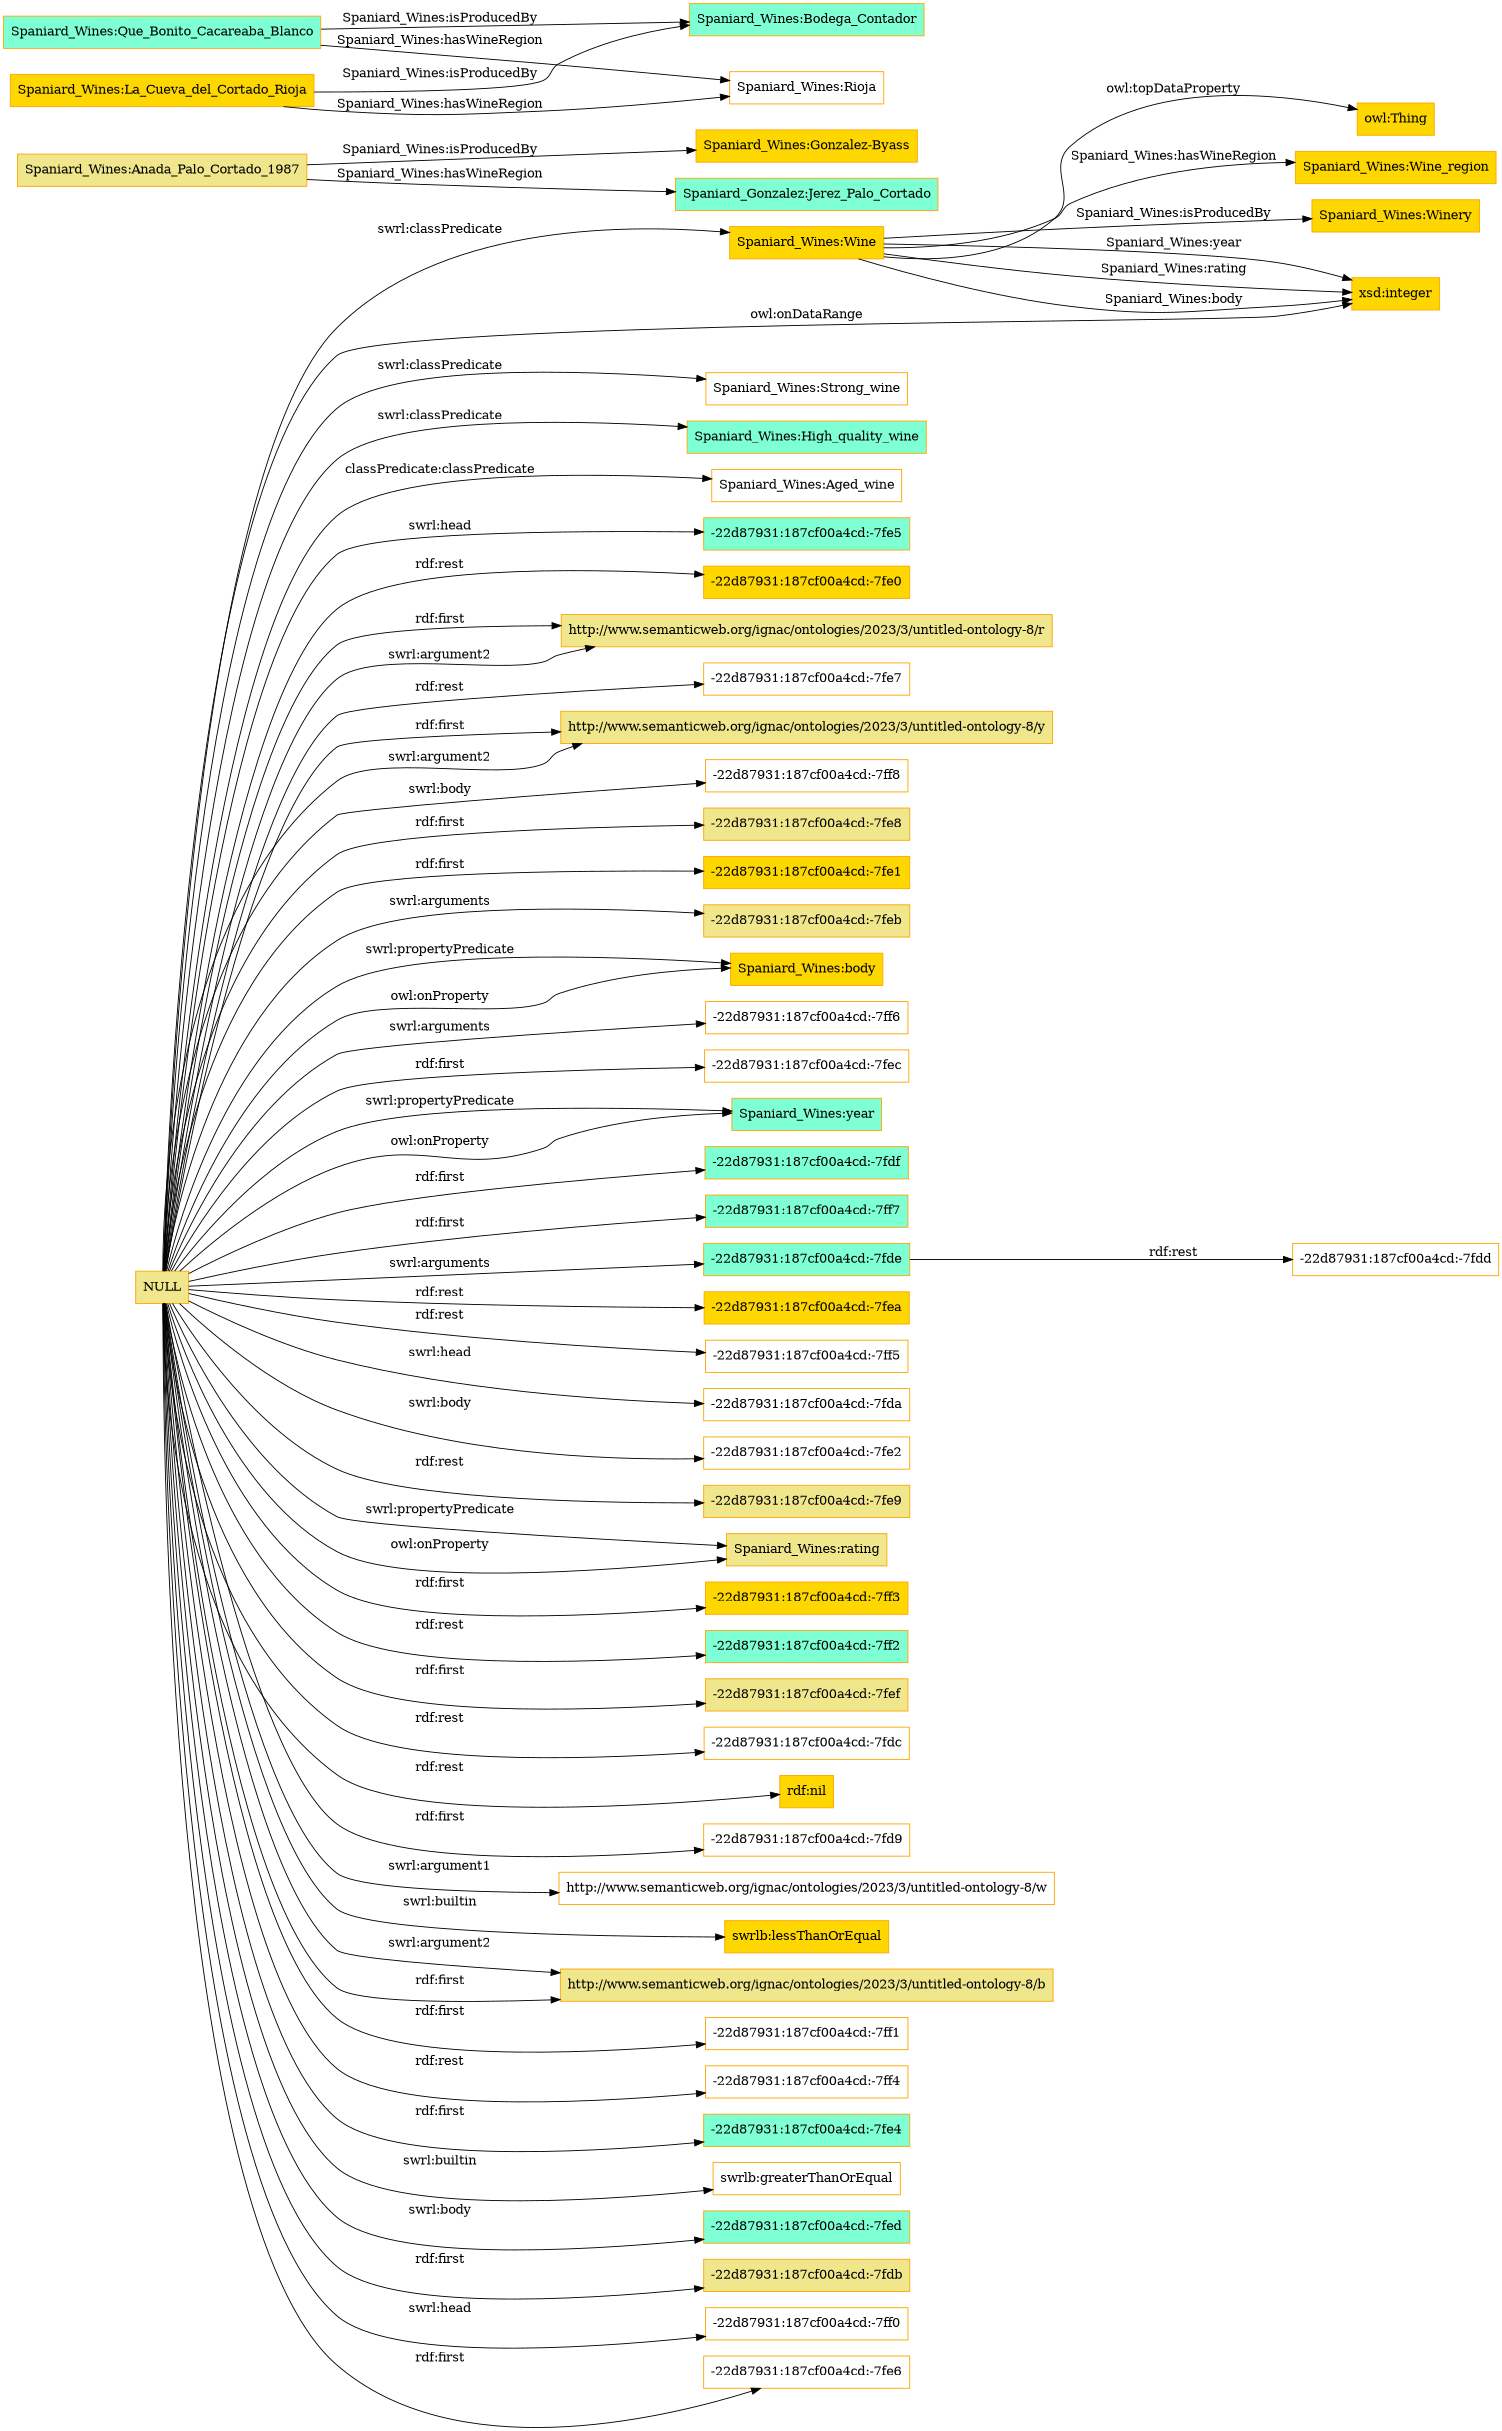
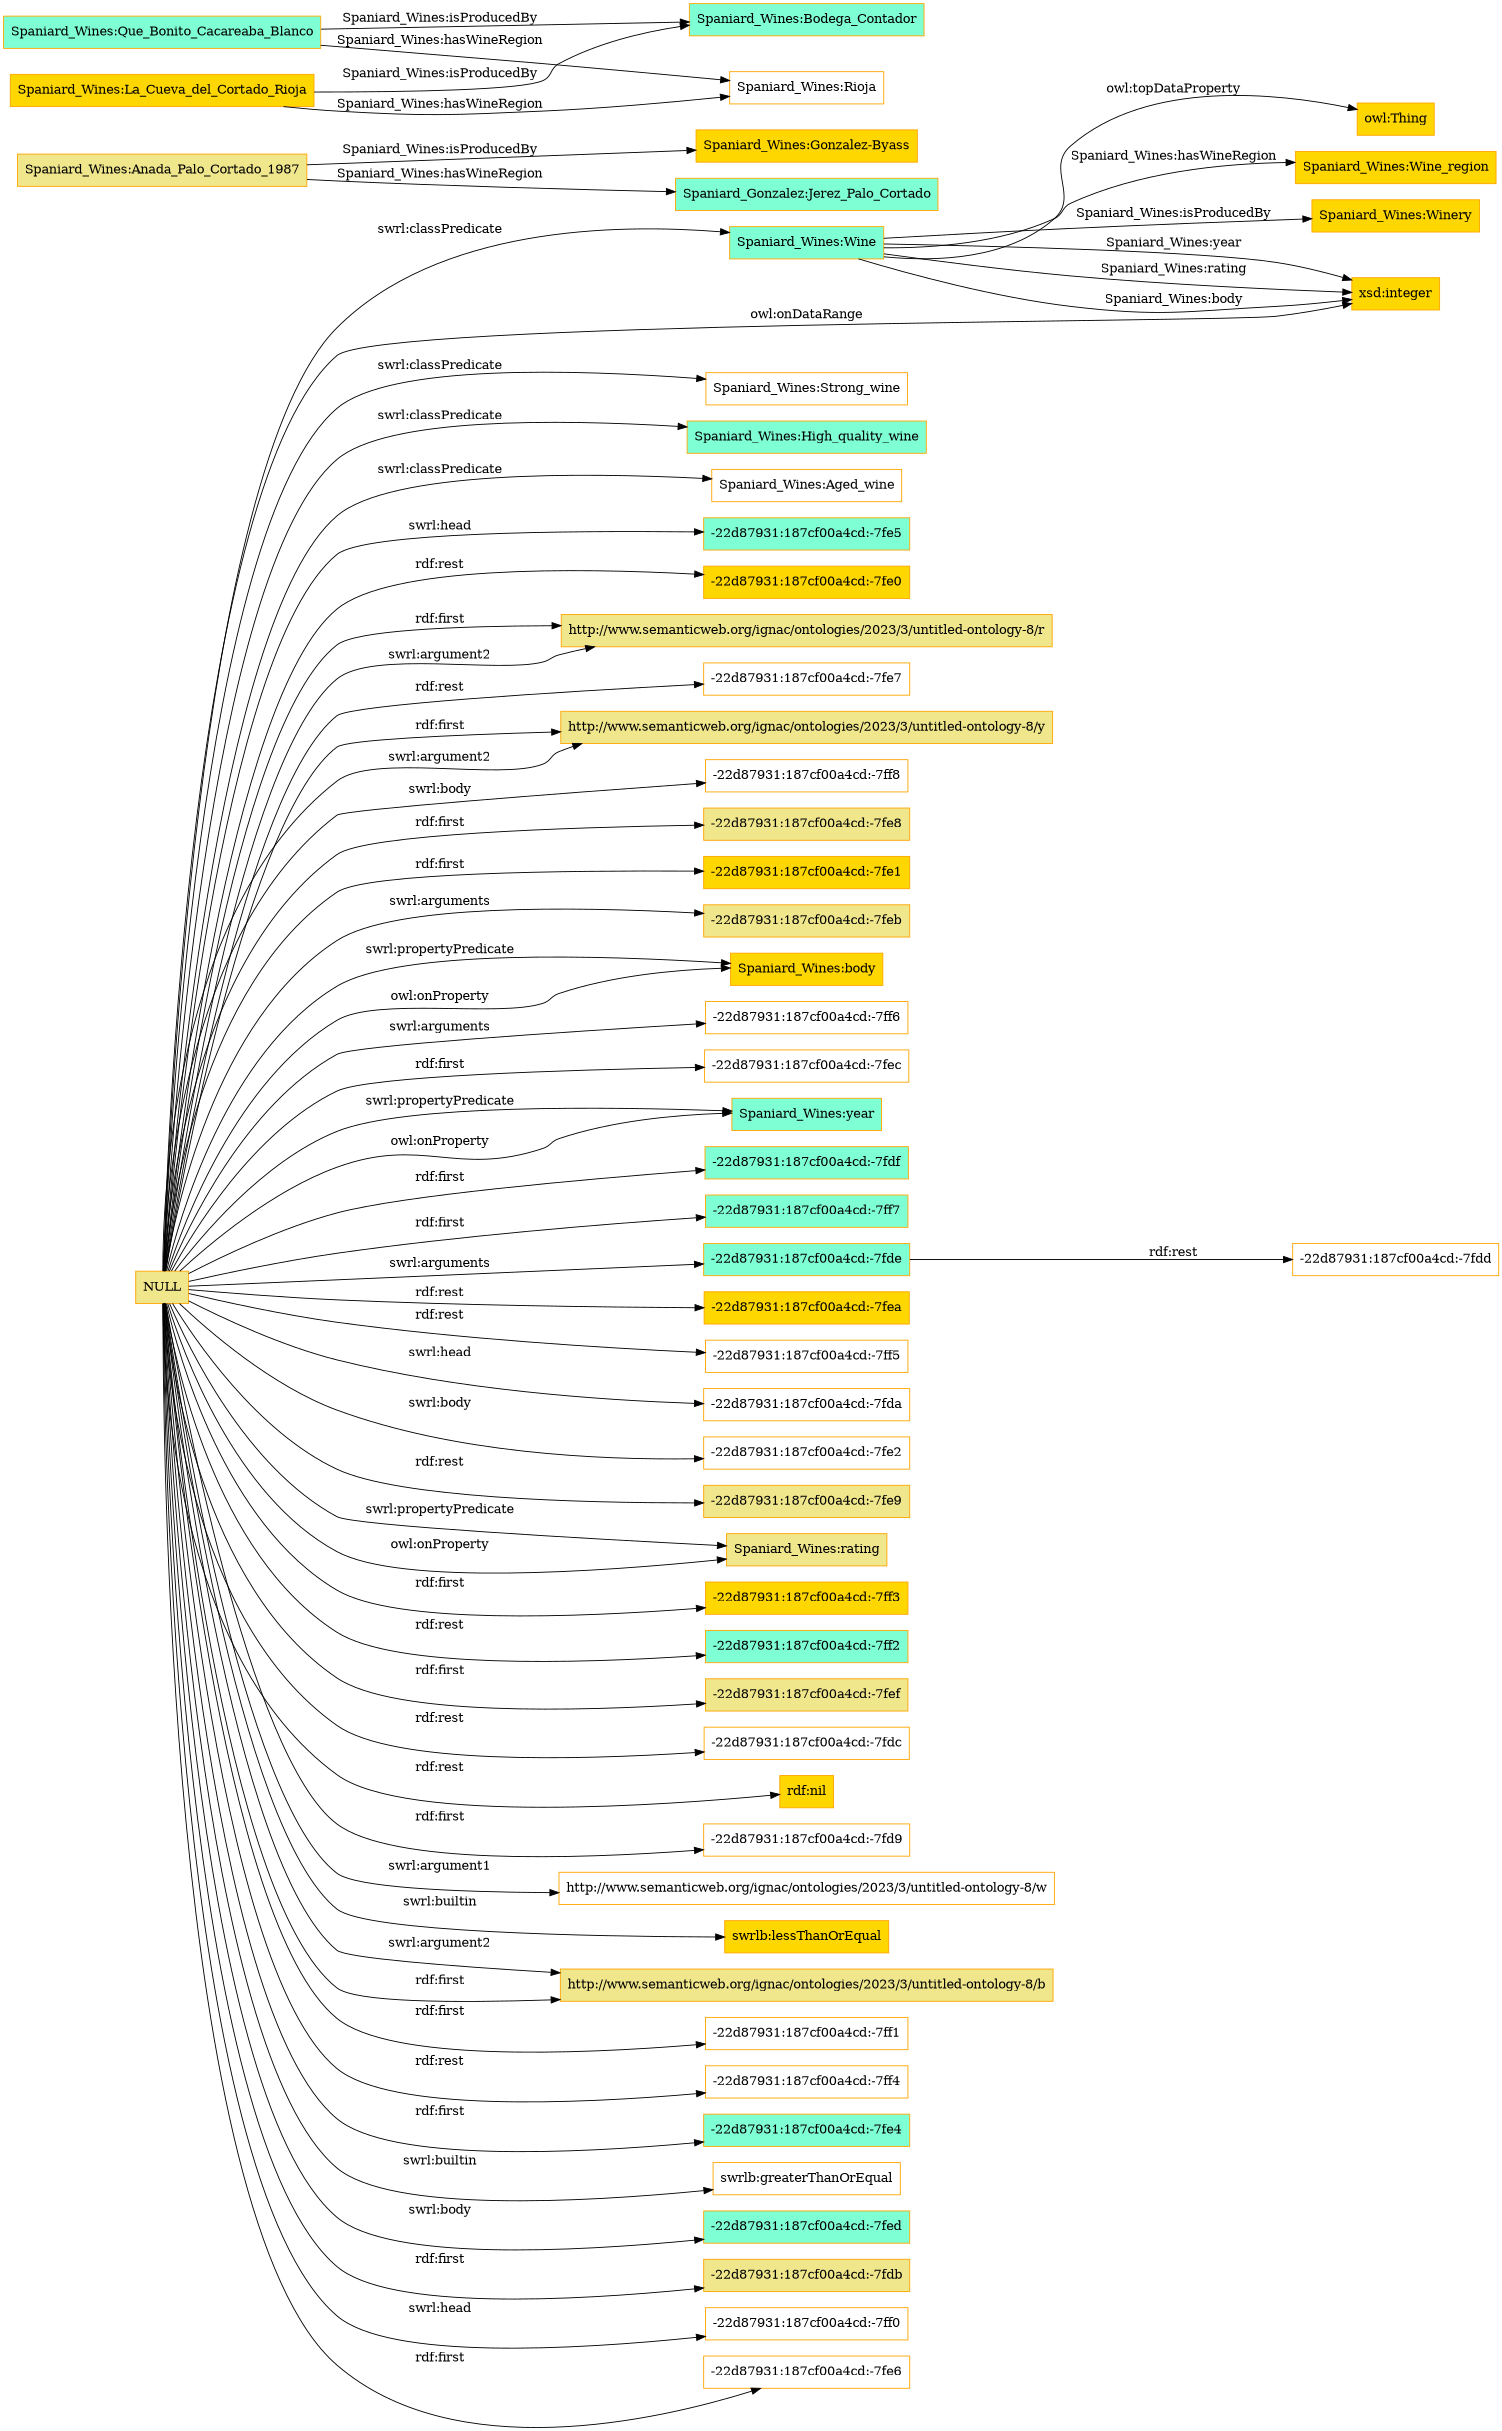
node "Spaniard_Wines:Wine": fillcolor gold -> aquamarine
edge "NULL" -> "Spaniard_Wines:Aged_wine": label "classPredicate:classPredicate" -> "swrl:classPredicate"
